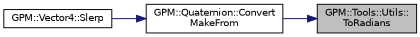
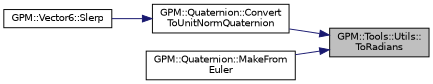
node "GPM::Vector4::Slerp": label "GPM::Vector4::Slerp" -> "GPM::Vector6::Slerp"
node "GPM::Quaternion::Convert MakeFrom": label "GPM::Quaternion::Convert MakeFrom" -> "GPM::Quaternion::Convert ToUnitNormQuaternion"
node "GPM::Quaternion::MakeFrom Euler": added
